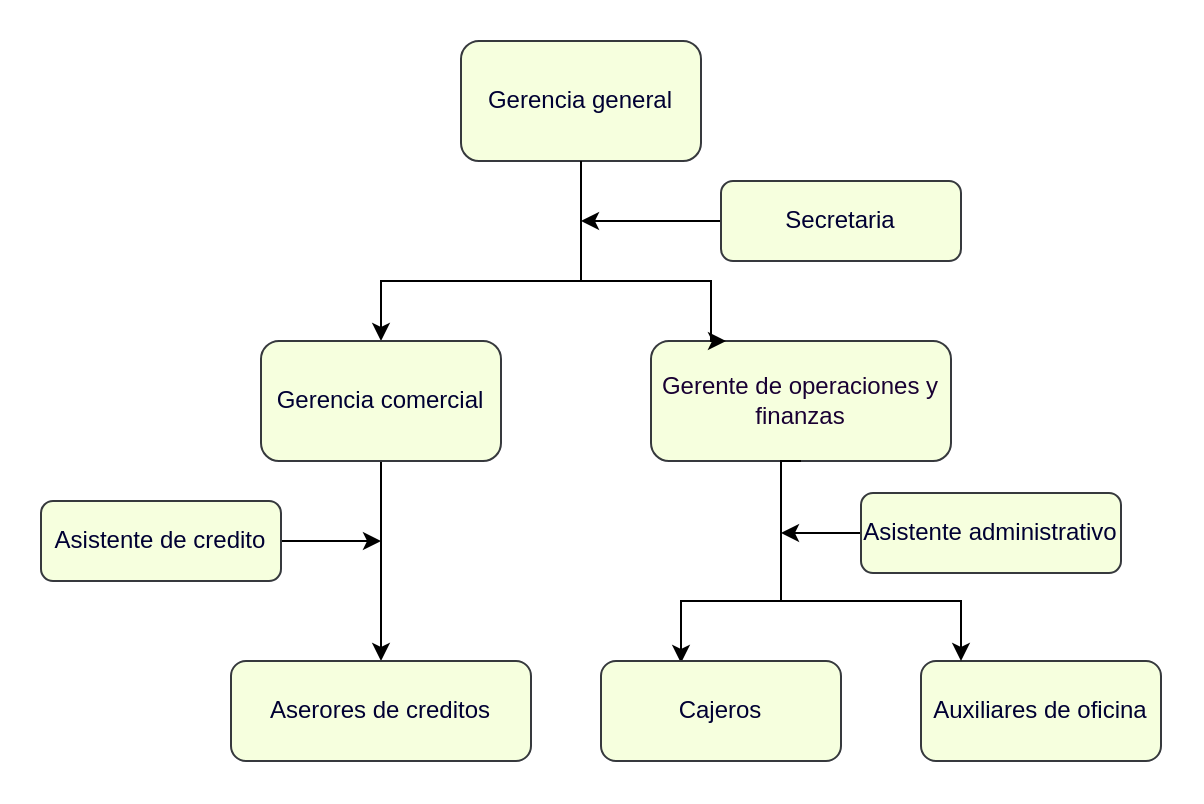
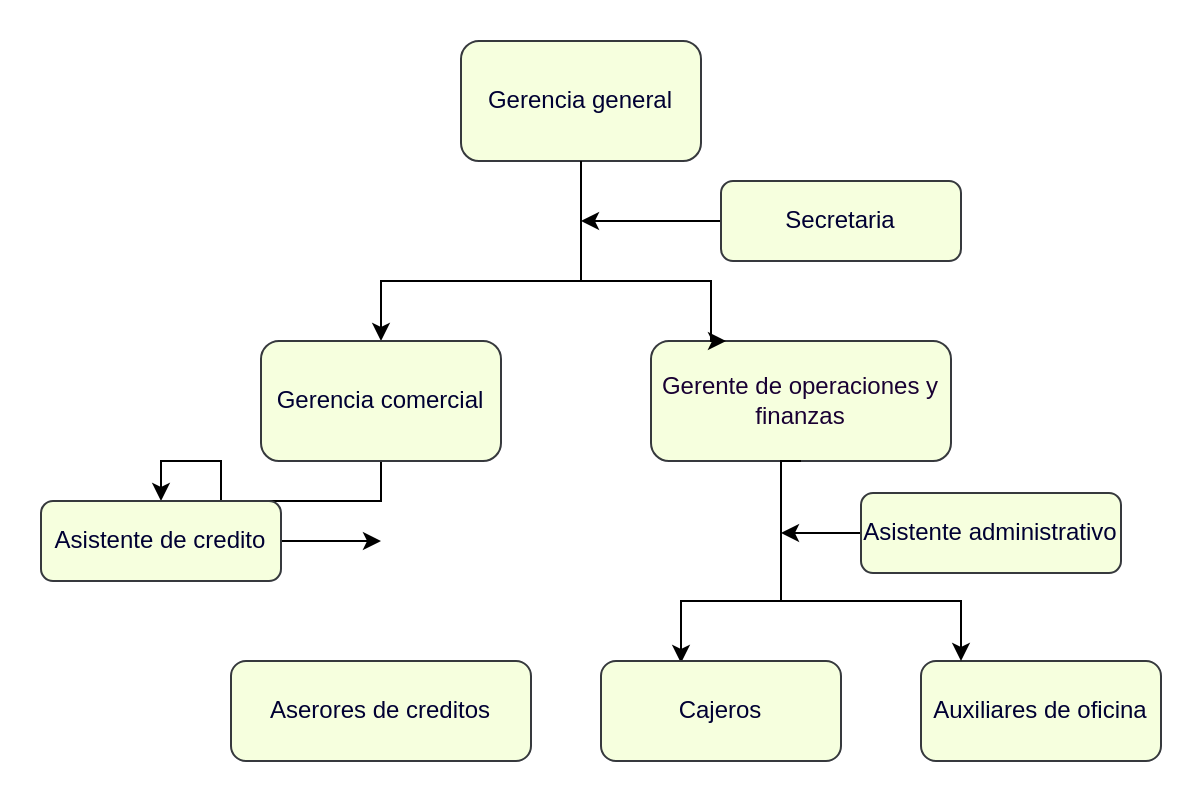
edge "Gerencia comercial" -> "Aserores de creditos": now "Gerencia comercial" -> "Asistente de credito"
